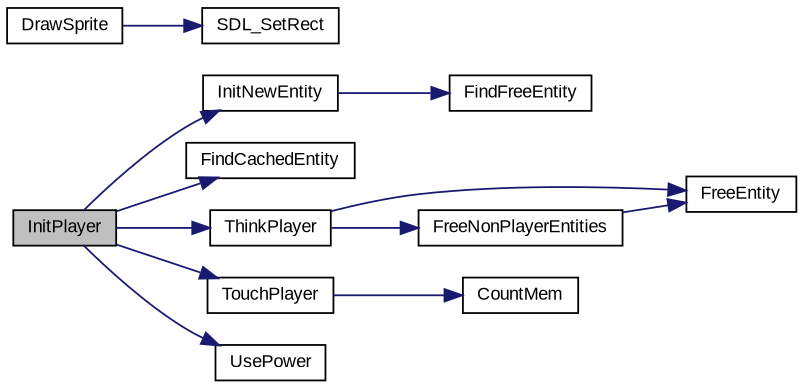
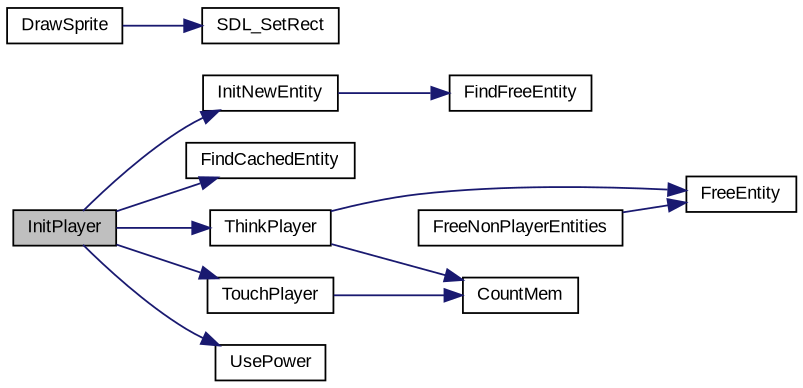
edge "ThinkPlayer" -> "FreeNonPlayerEntities": now "ThinkPlayer" -> "CountMem"
